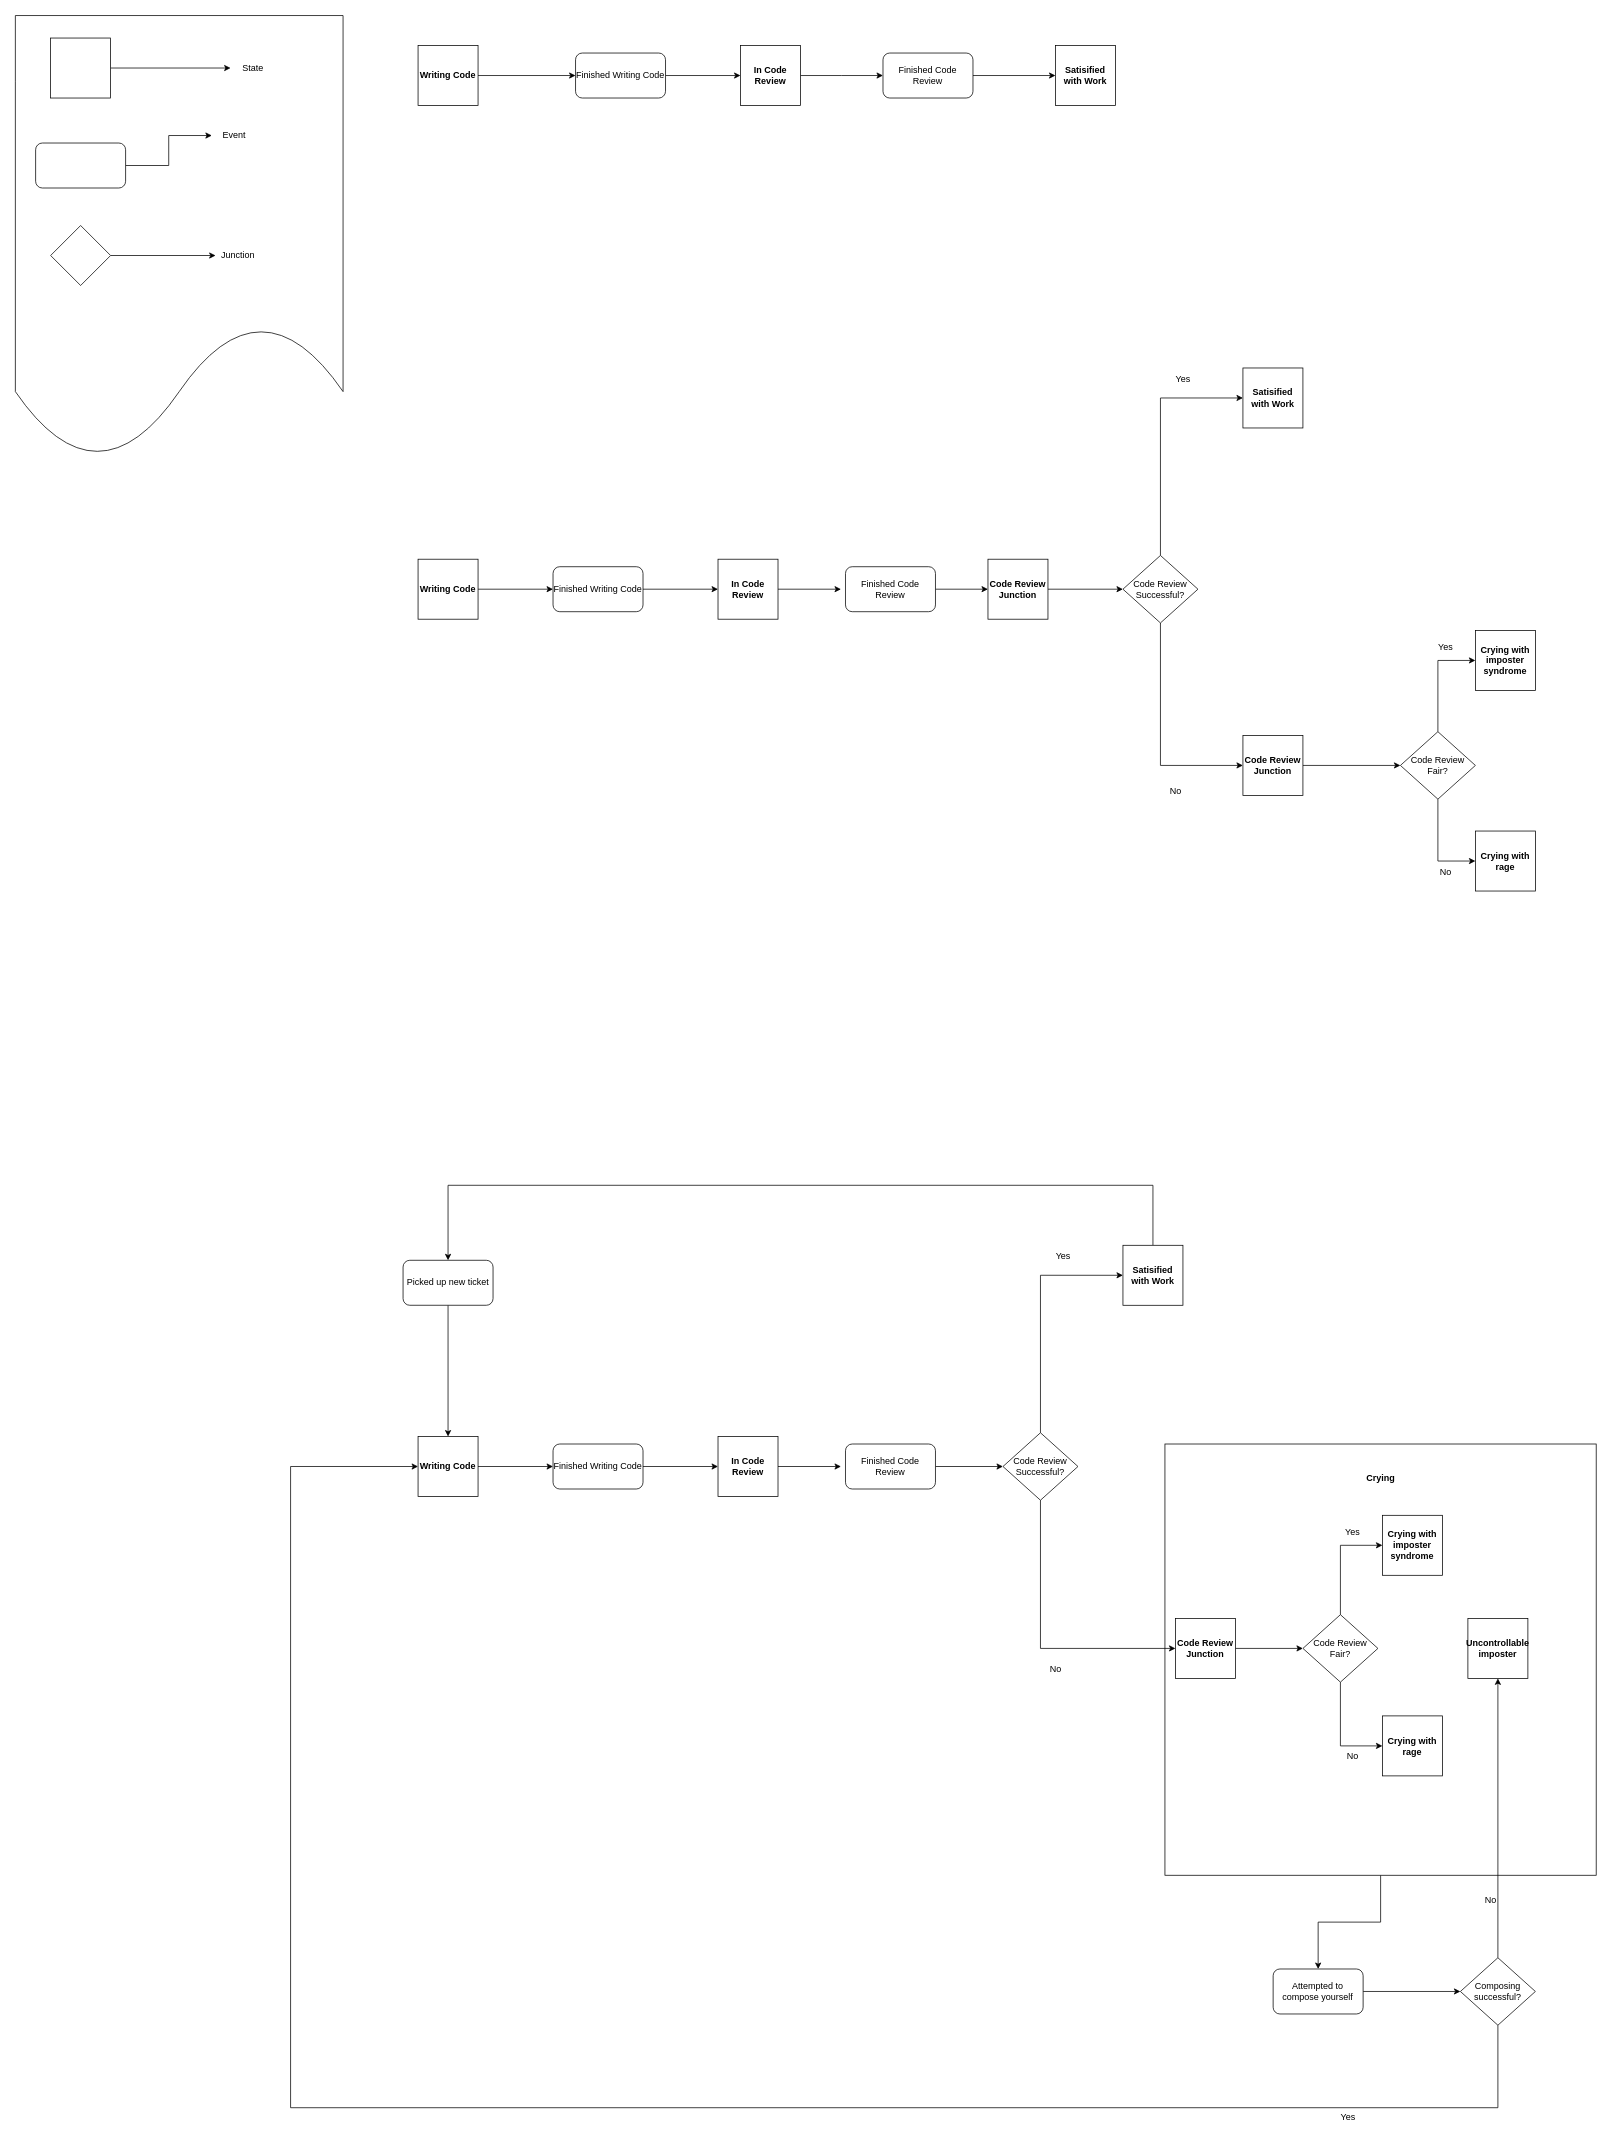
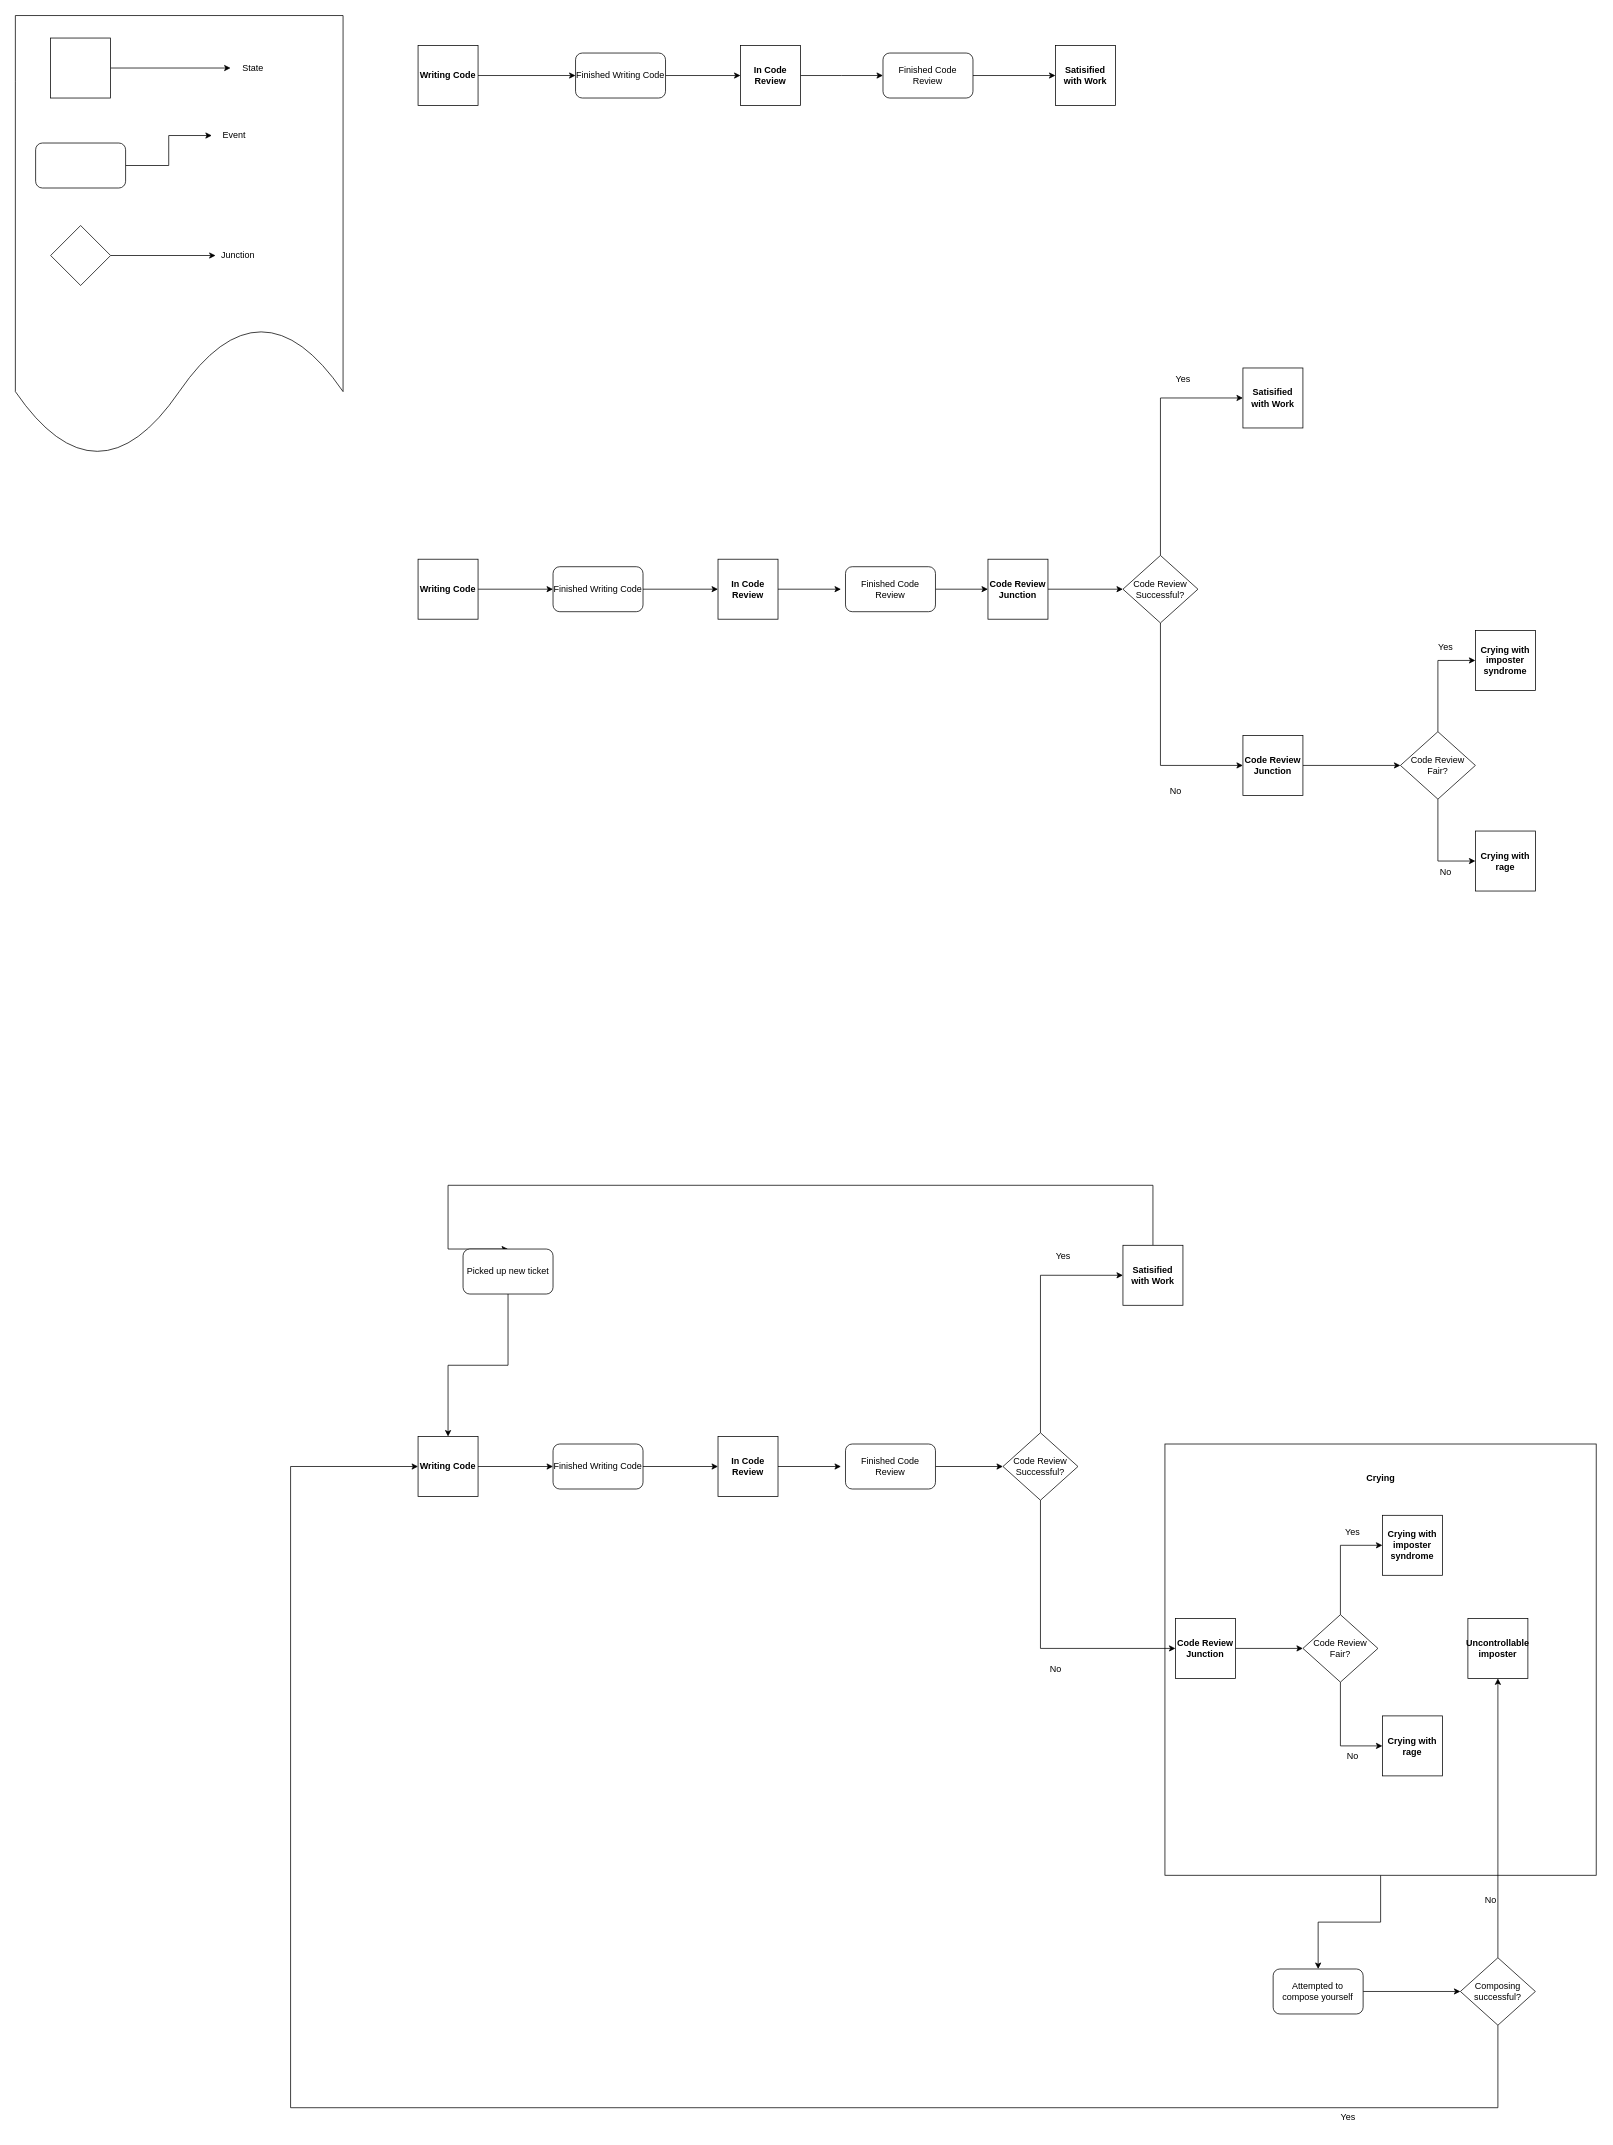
node "Picked up new ticket": moved (448, 1283) -> (508, 1272)
